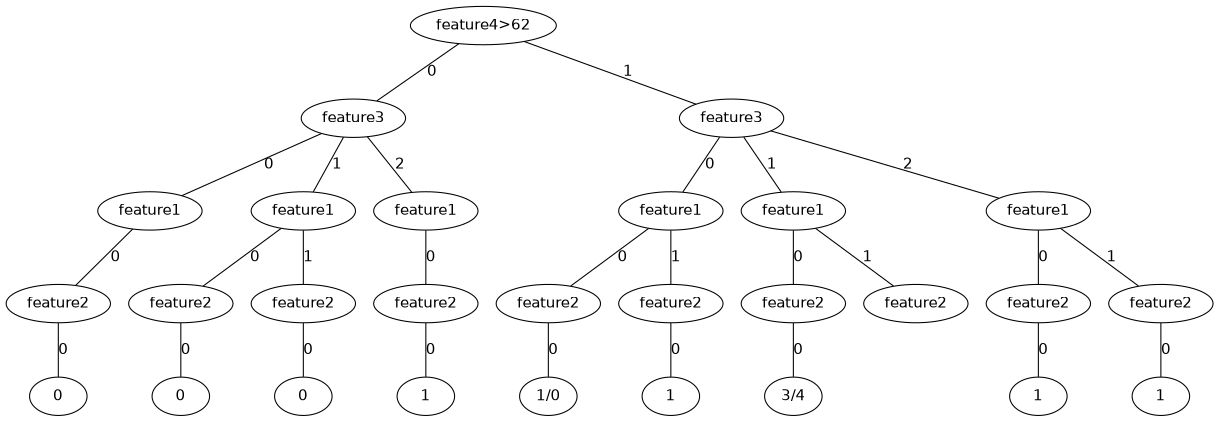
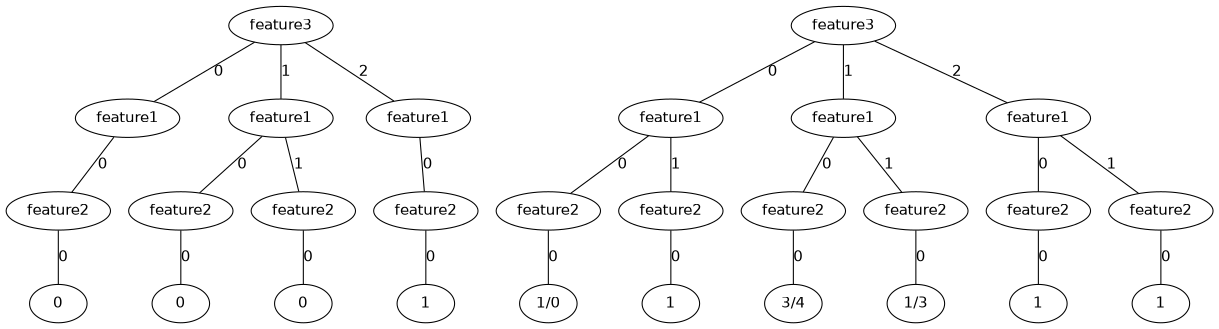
node "feature4>62": removed
node "1/3": added
